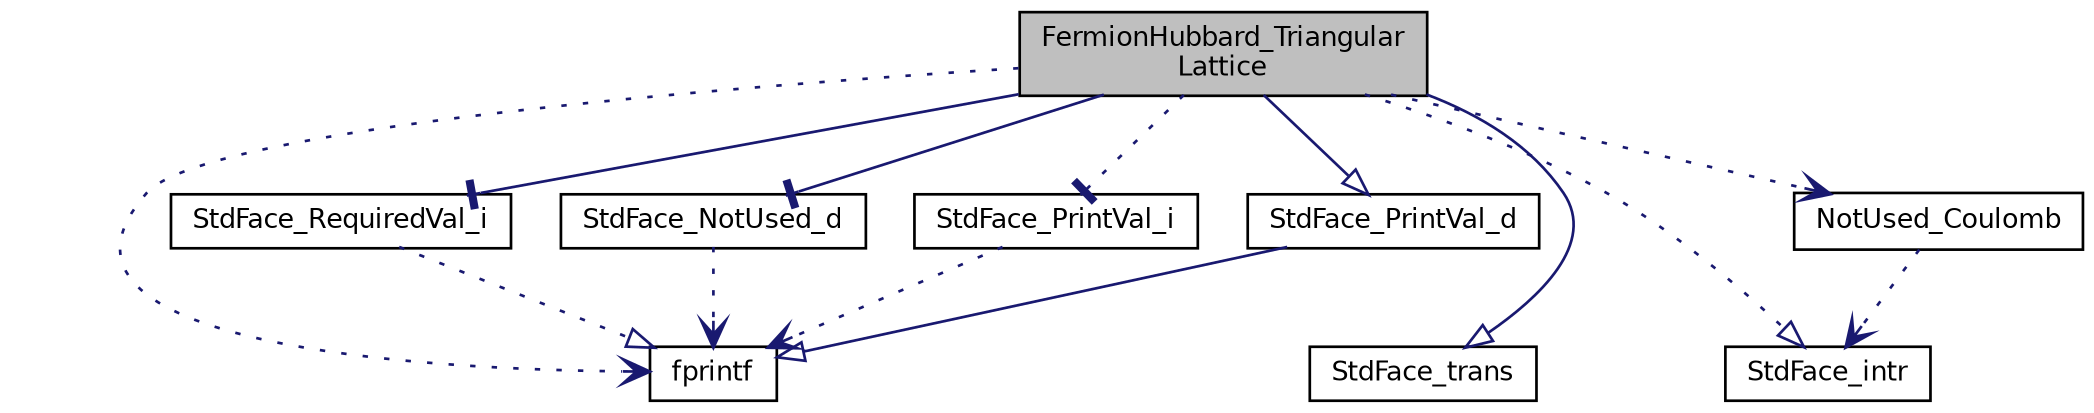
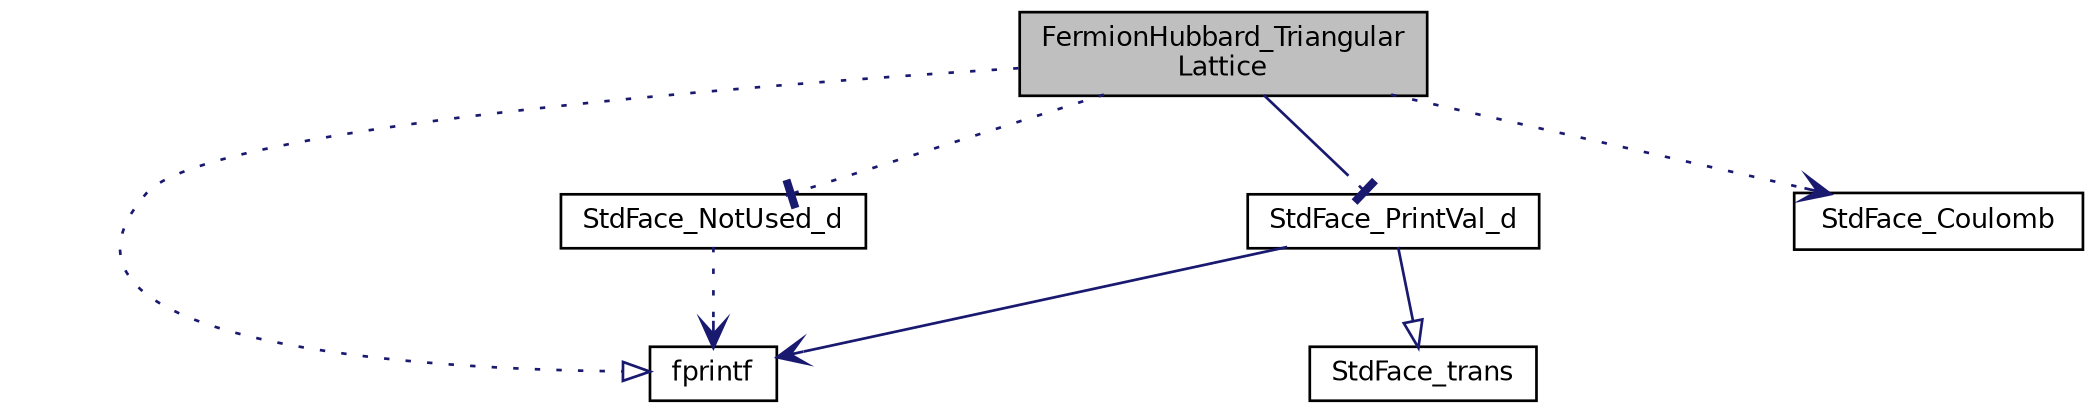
edge "FermionHubbard_Triangular Lattice" -> "StdFace_PrintVal_d": arrowhead onormal -> tee
edge "FermionHubbard_Triangular Lattice" -> "StdFace_NotUsed_d": style solid -> dotted
edge "FermionHubbard_Triangular Lattice" -> "fprintf": arrowhead vee -> onormal
edge "FermionHubbard_Triangular Lattice" -> "StdFace_trans": now "StdFace_PrintVal_d" -> "StdFace_trans"
node "StdFace_RequiredVal_i": removed
node "StdFace_PrintVal_i": removed
node "NotUsed_Coulomb": label "NotUsed_Coulomb" -> "StdFace_Coulomb"
edge "StdFace_PrintVal_d" -> "fprintf": arrowhead onormal -> vee
node "StdFace_intr": removed
